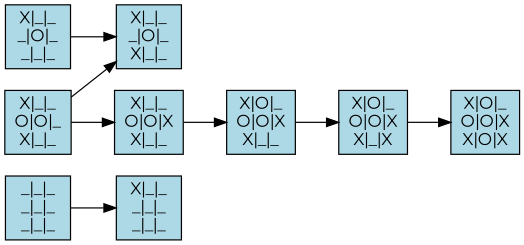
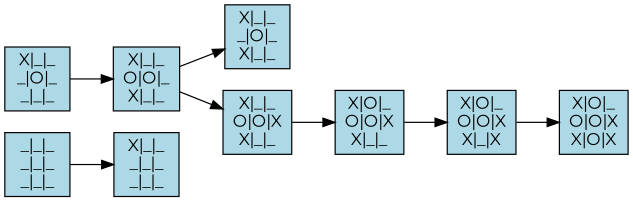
edge "X|_|_ _|O|_ _|_|_" -> "X|_|_ _|O|_ X|_|_": now "X|_|_ _|O|_ _|_|_" -> "X|_|_ O|O|_ X|_|_"
